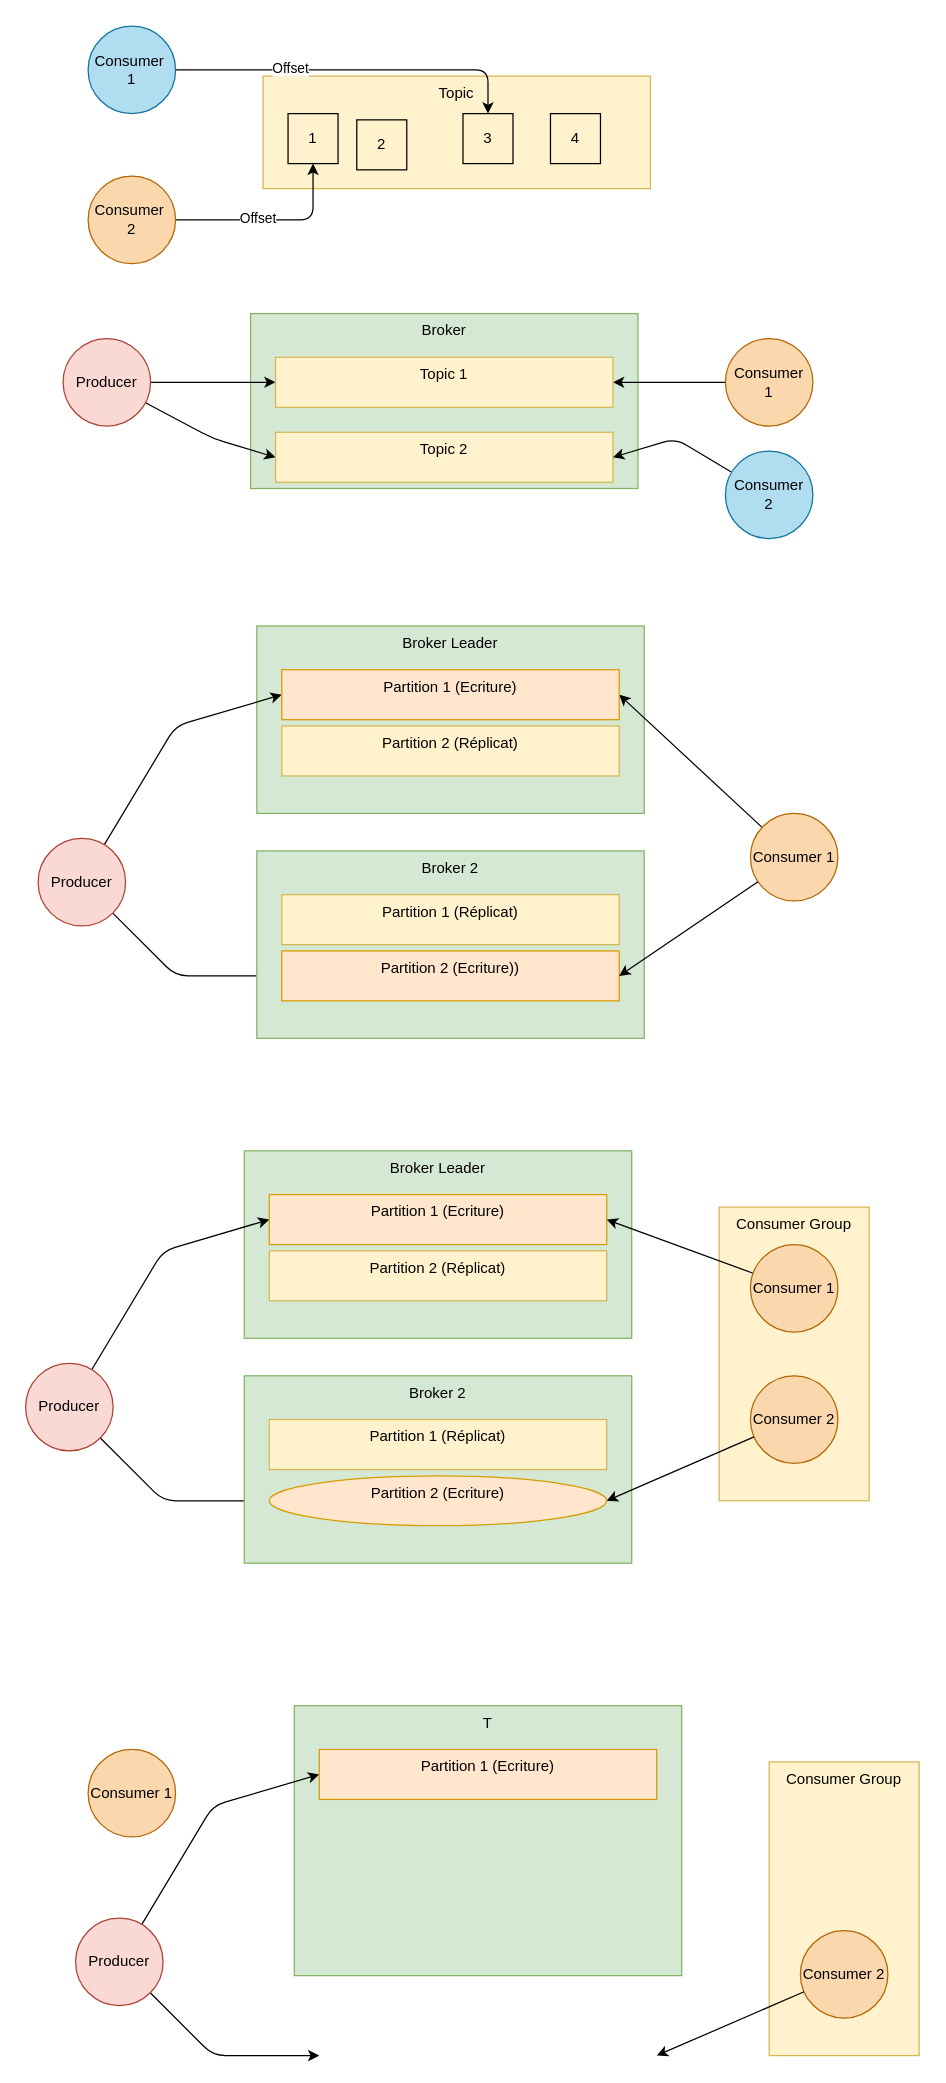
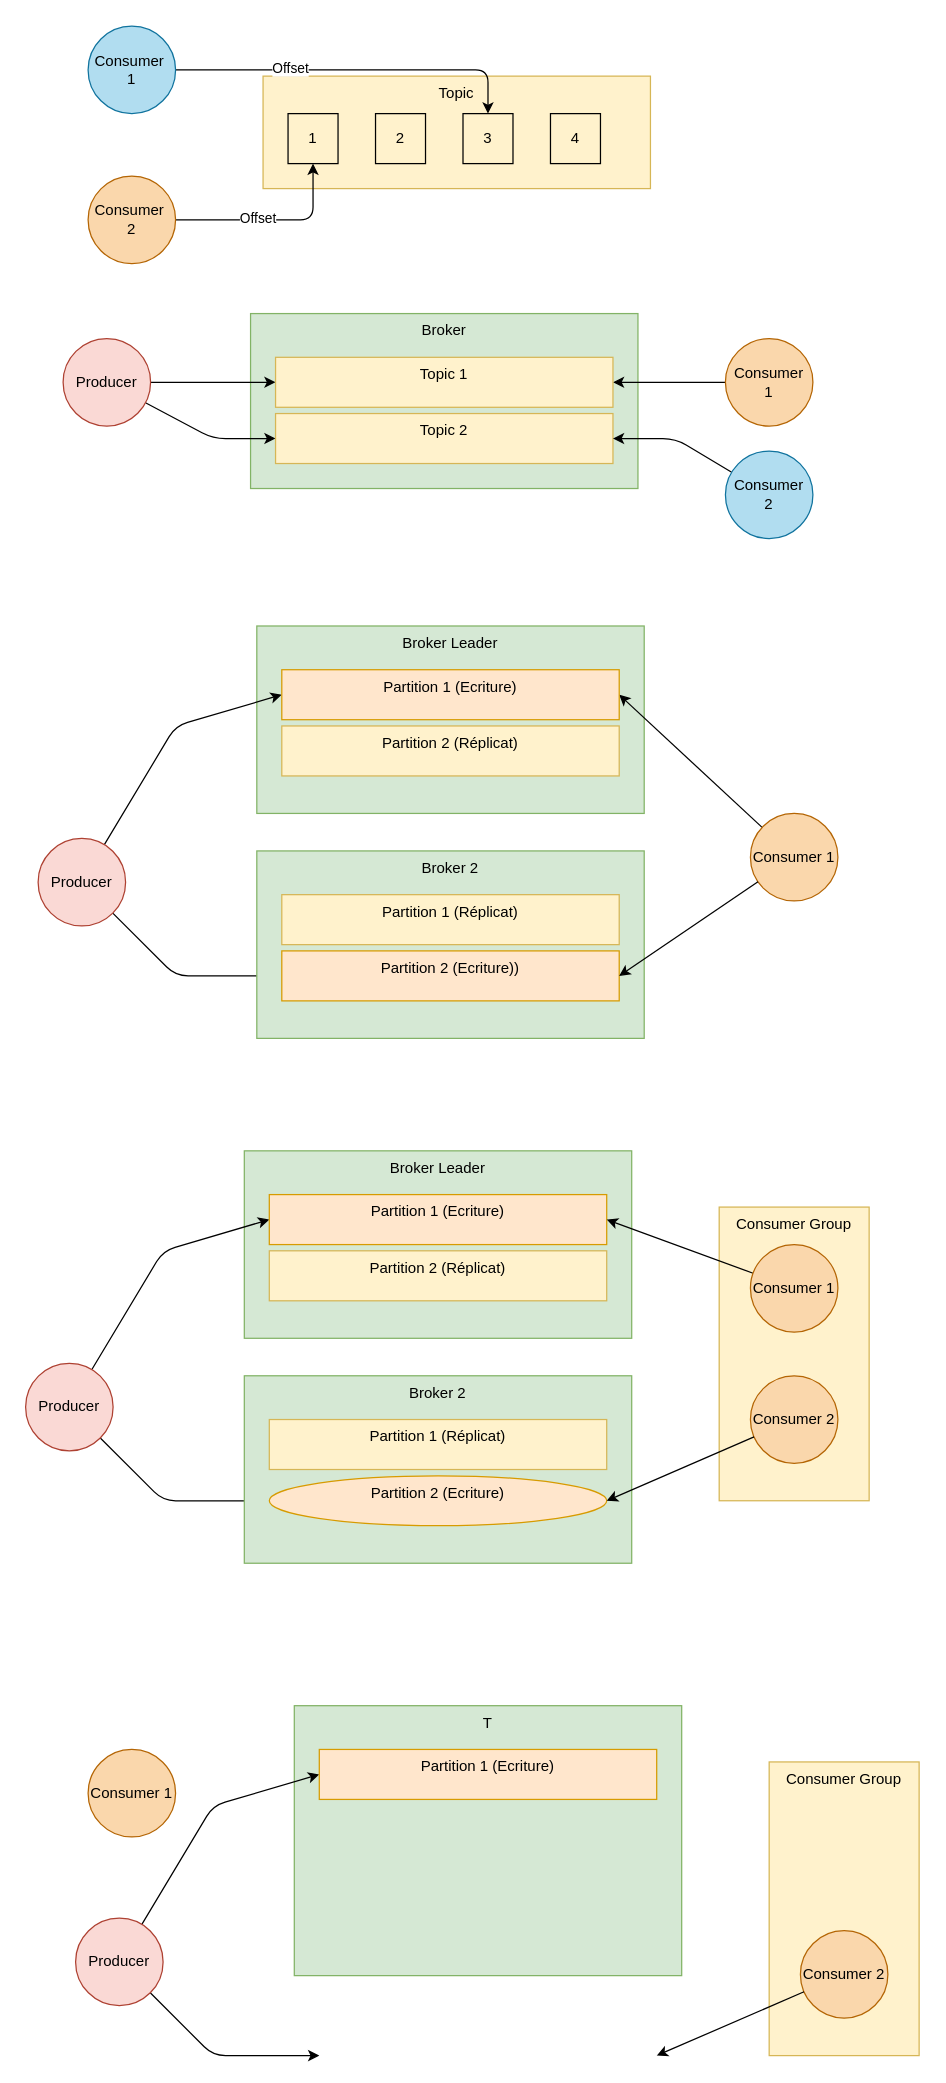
node "2": moved (382, 144) -> (401, 138)
node "Topic 2": moved (444, 457) -> (444, 438)
